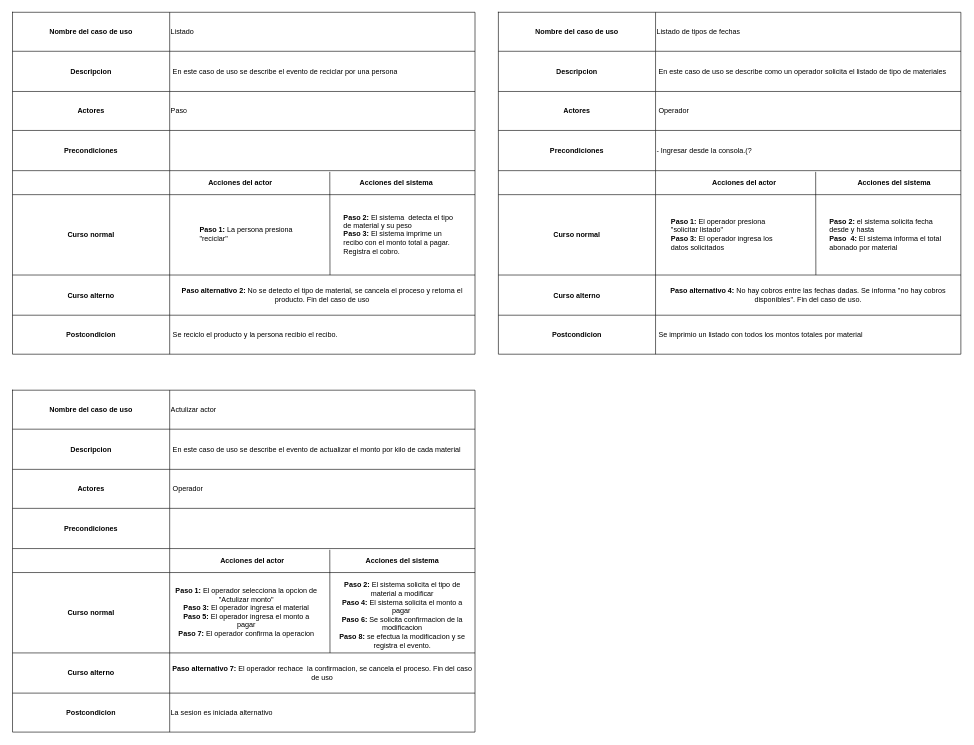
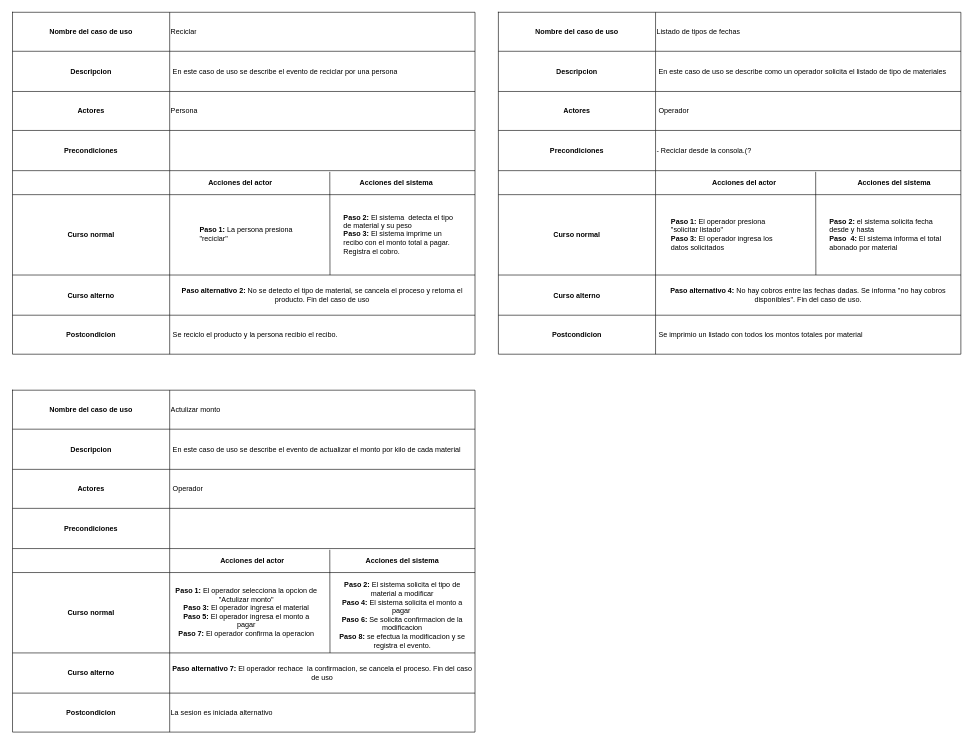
node "Listado": label "Listado" -> "Reciclar"
node "Paso": label "Paso" -> "Persona"
node "- Ingresar desde la consola.(?": label "- Ingresar desde la consola.(?" -> "- Reciclar desde la consola.(?"
node "Actulizar actor": label "Actulizar actor" -> "Actulizar monto"
